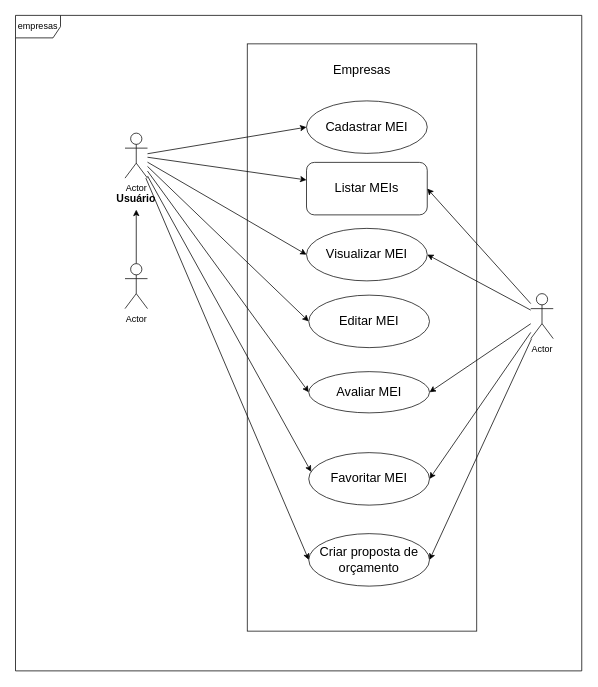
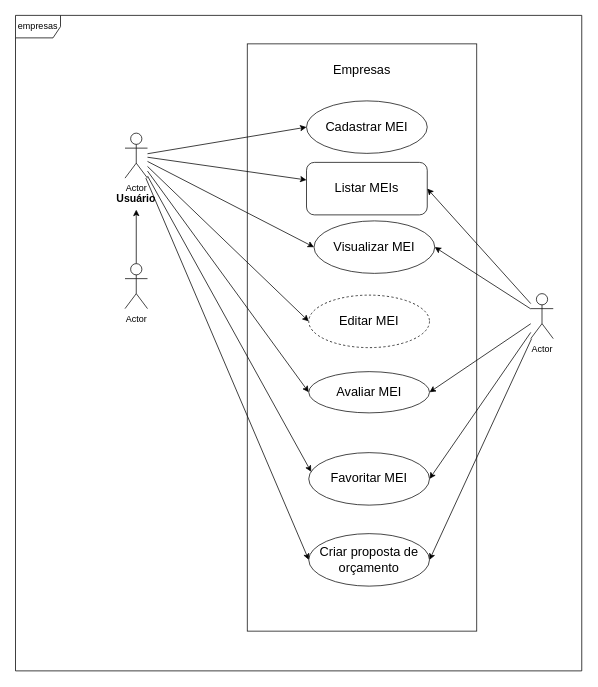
node "Visualizar MEI": moved (367, 255) -> (374, 247)
node "Editar MEI": style solid -> dashed
